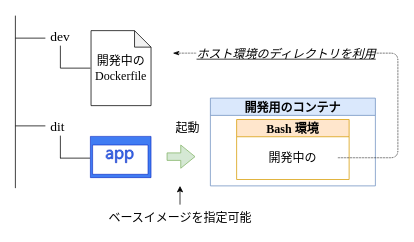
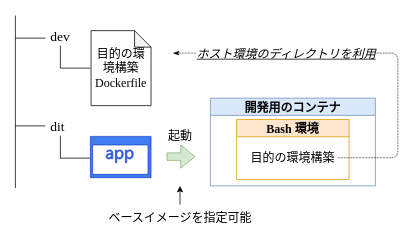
node "開発中の Dockerfile": label "開発中の Dockerfile" -> "目的の環境構築 Dockerfile"
node "起動": moved (188, 128) -> (180, 135)
node "開発中の": label "開発中の" -> "目的の環境構築"
